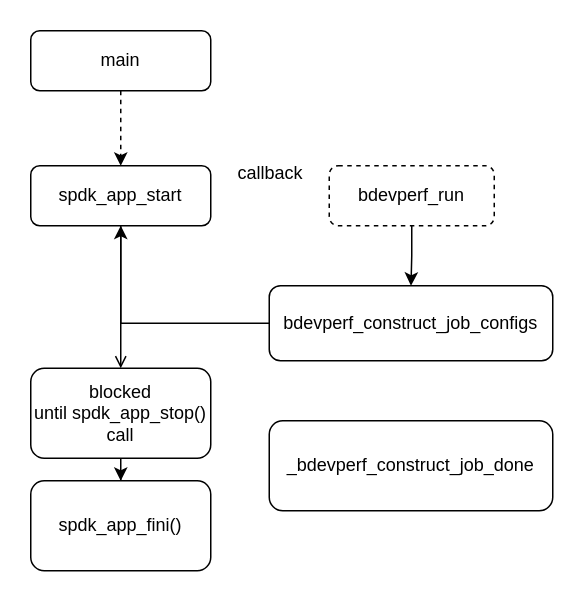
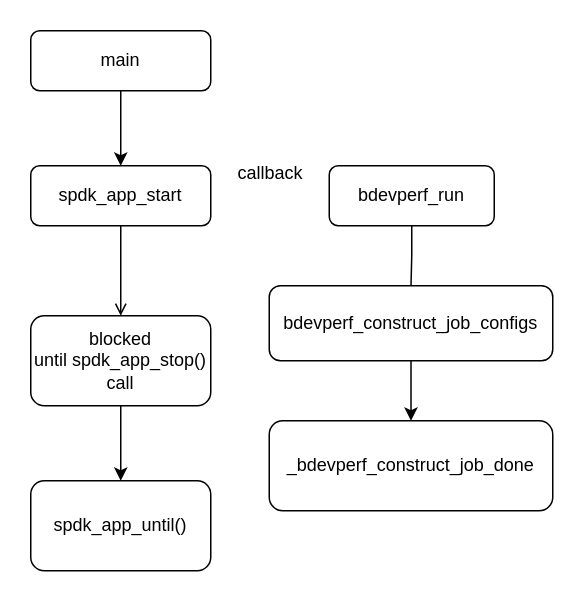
edge "main" -> "spdk_app_start": style dashed -> solid
node "bdevperf_run": style dashed -> solid
edge "bdevperf_run" -> "bdevperf_construct_job_configs": arrowhead classic -> none
edge "bdevperf_construct_job_configs" -> "spdk_app_start": now "bdevperf_construct_job_configs" -> "_bdevperf_construct_job_done"
node "blocked until spdk_app_stop() call": moved (121, 413) -> (121, 361)
node "spdk_app_fini()": label "spdk_app_fini()" -> "spdk_app_until()"
